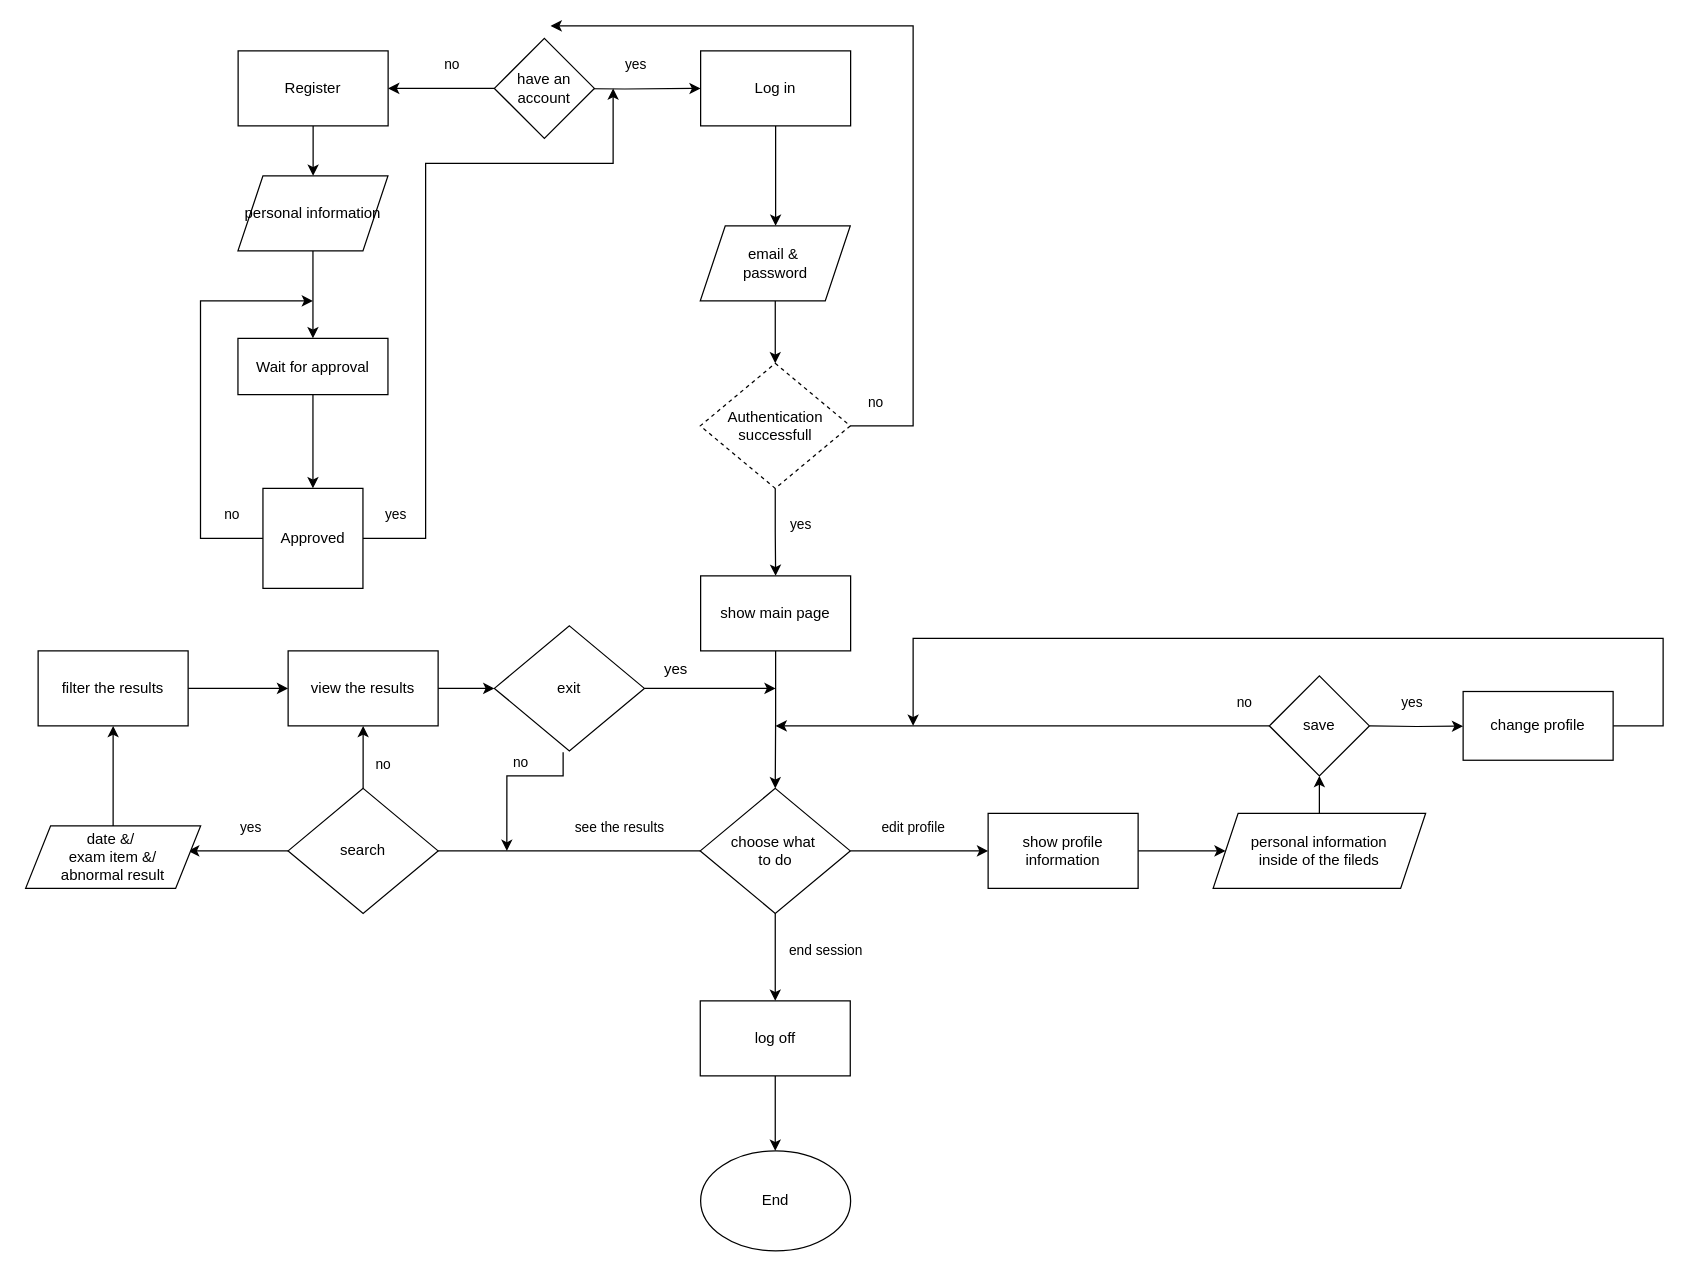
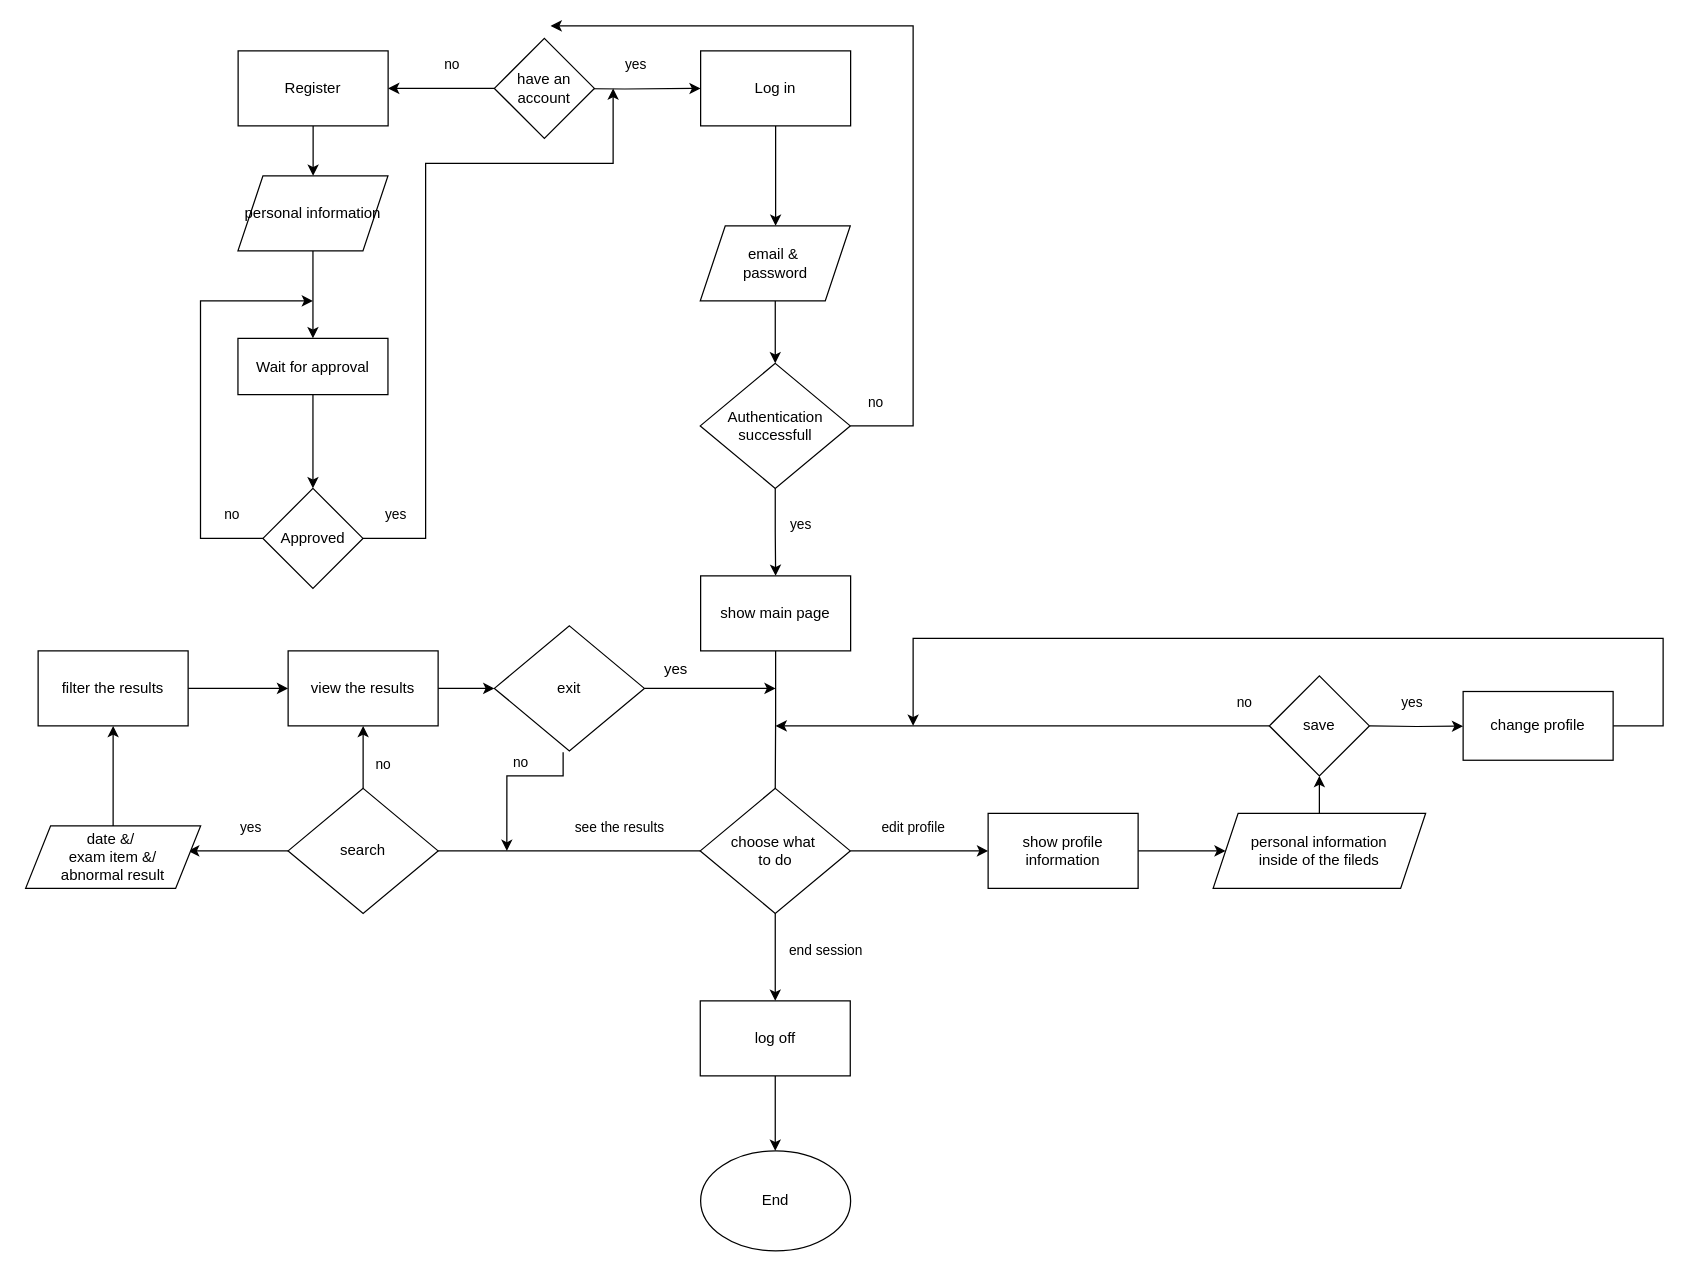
node "Authentication successfull": style dashed -> solid
node "Approved": shape rectangle -> diamond
edge "show main page" -> "choose what to do": arrowhead classic -> none
